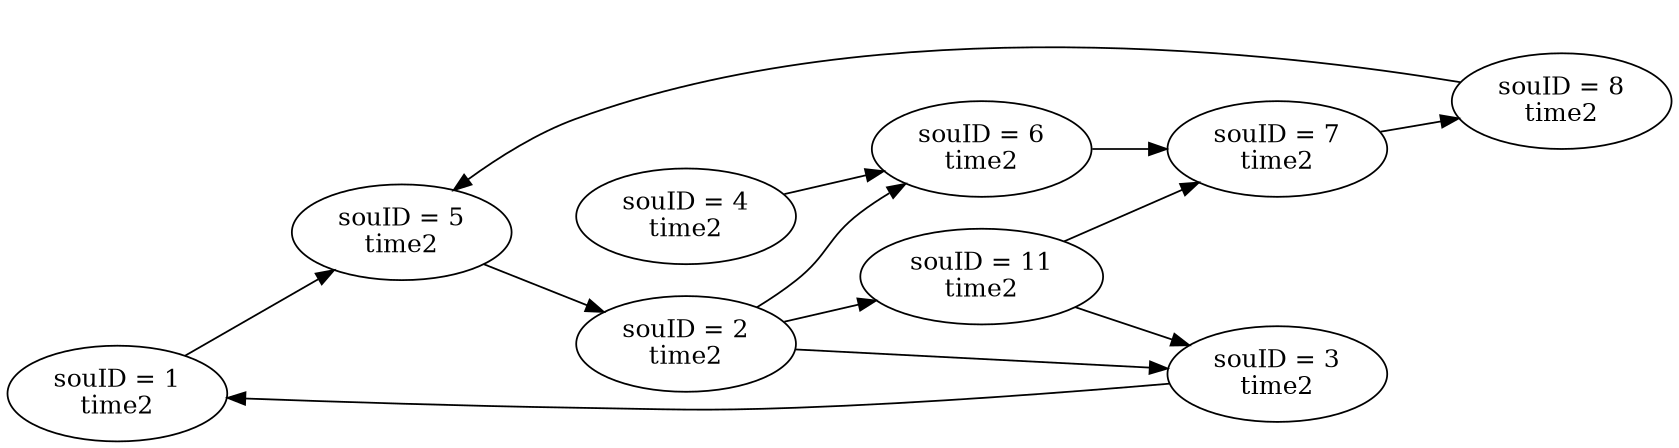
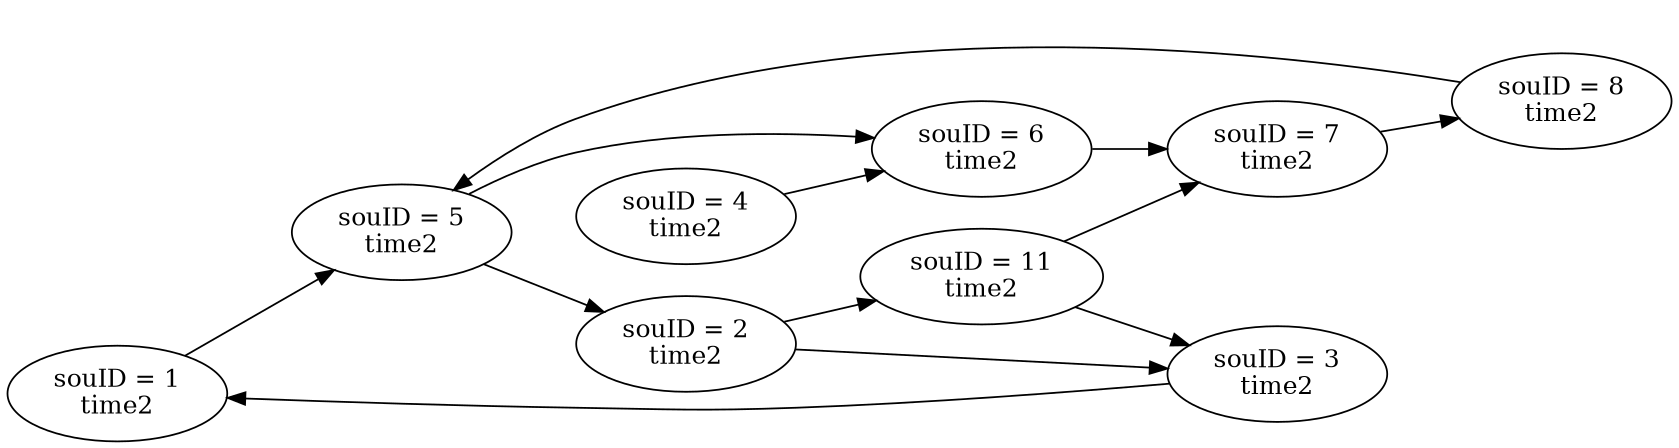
edge "souID = 2 time2" -> "souID = 6 time2": now "souID = 5 time2" -> "souID = 6 time2"
